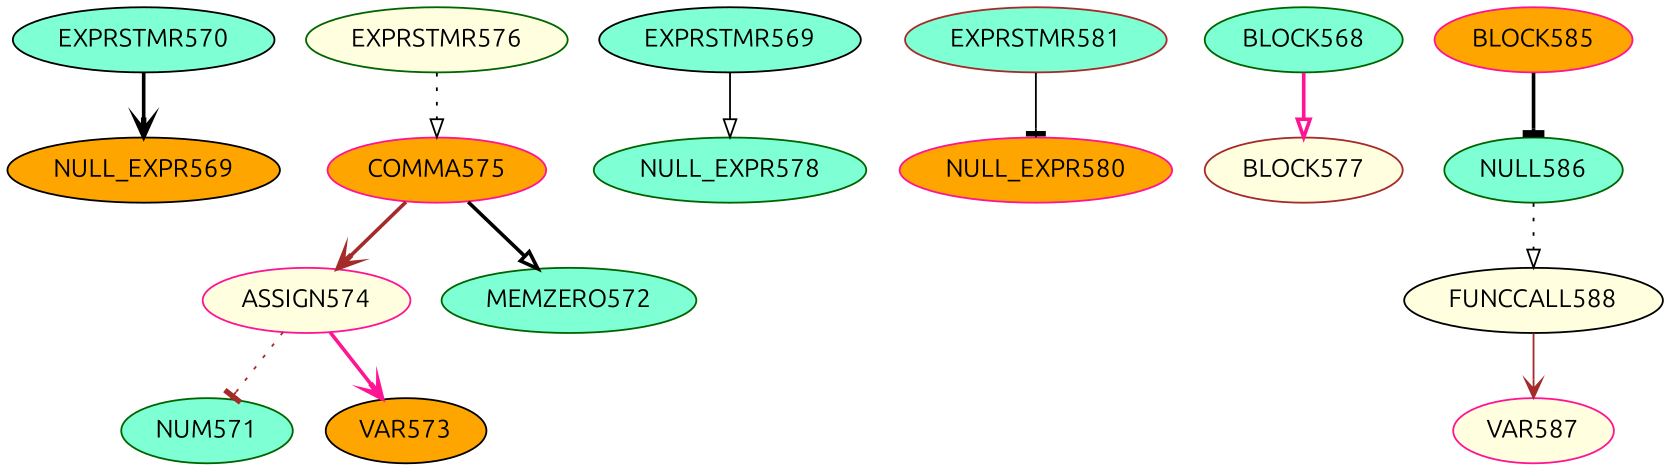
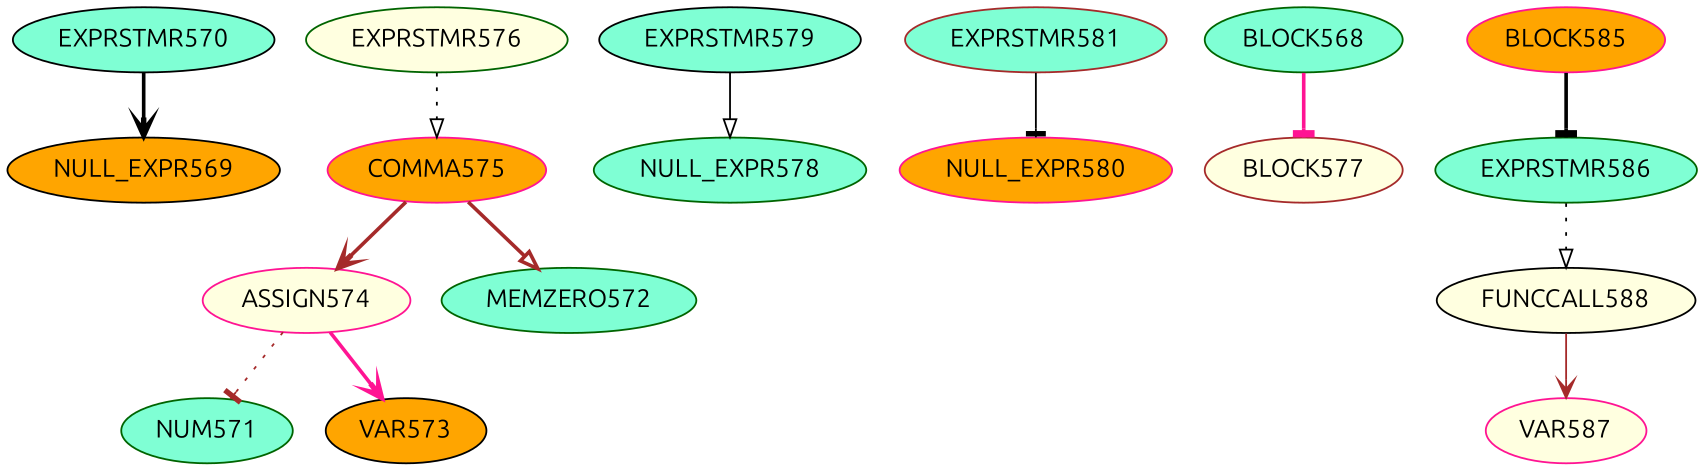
node "EXPRSTMR569": label "EXPRSTMR569" -> "EXPRSTMR579"
edge "BLOCK568" -> "BLOCK577": arrowhead onormal -> tee
node "NULL586": label "NULL586" -> "EXPRSTMR586"
edge "COMMA575" -> "MEMZERO572": color black -> brown
